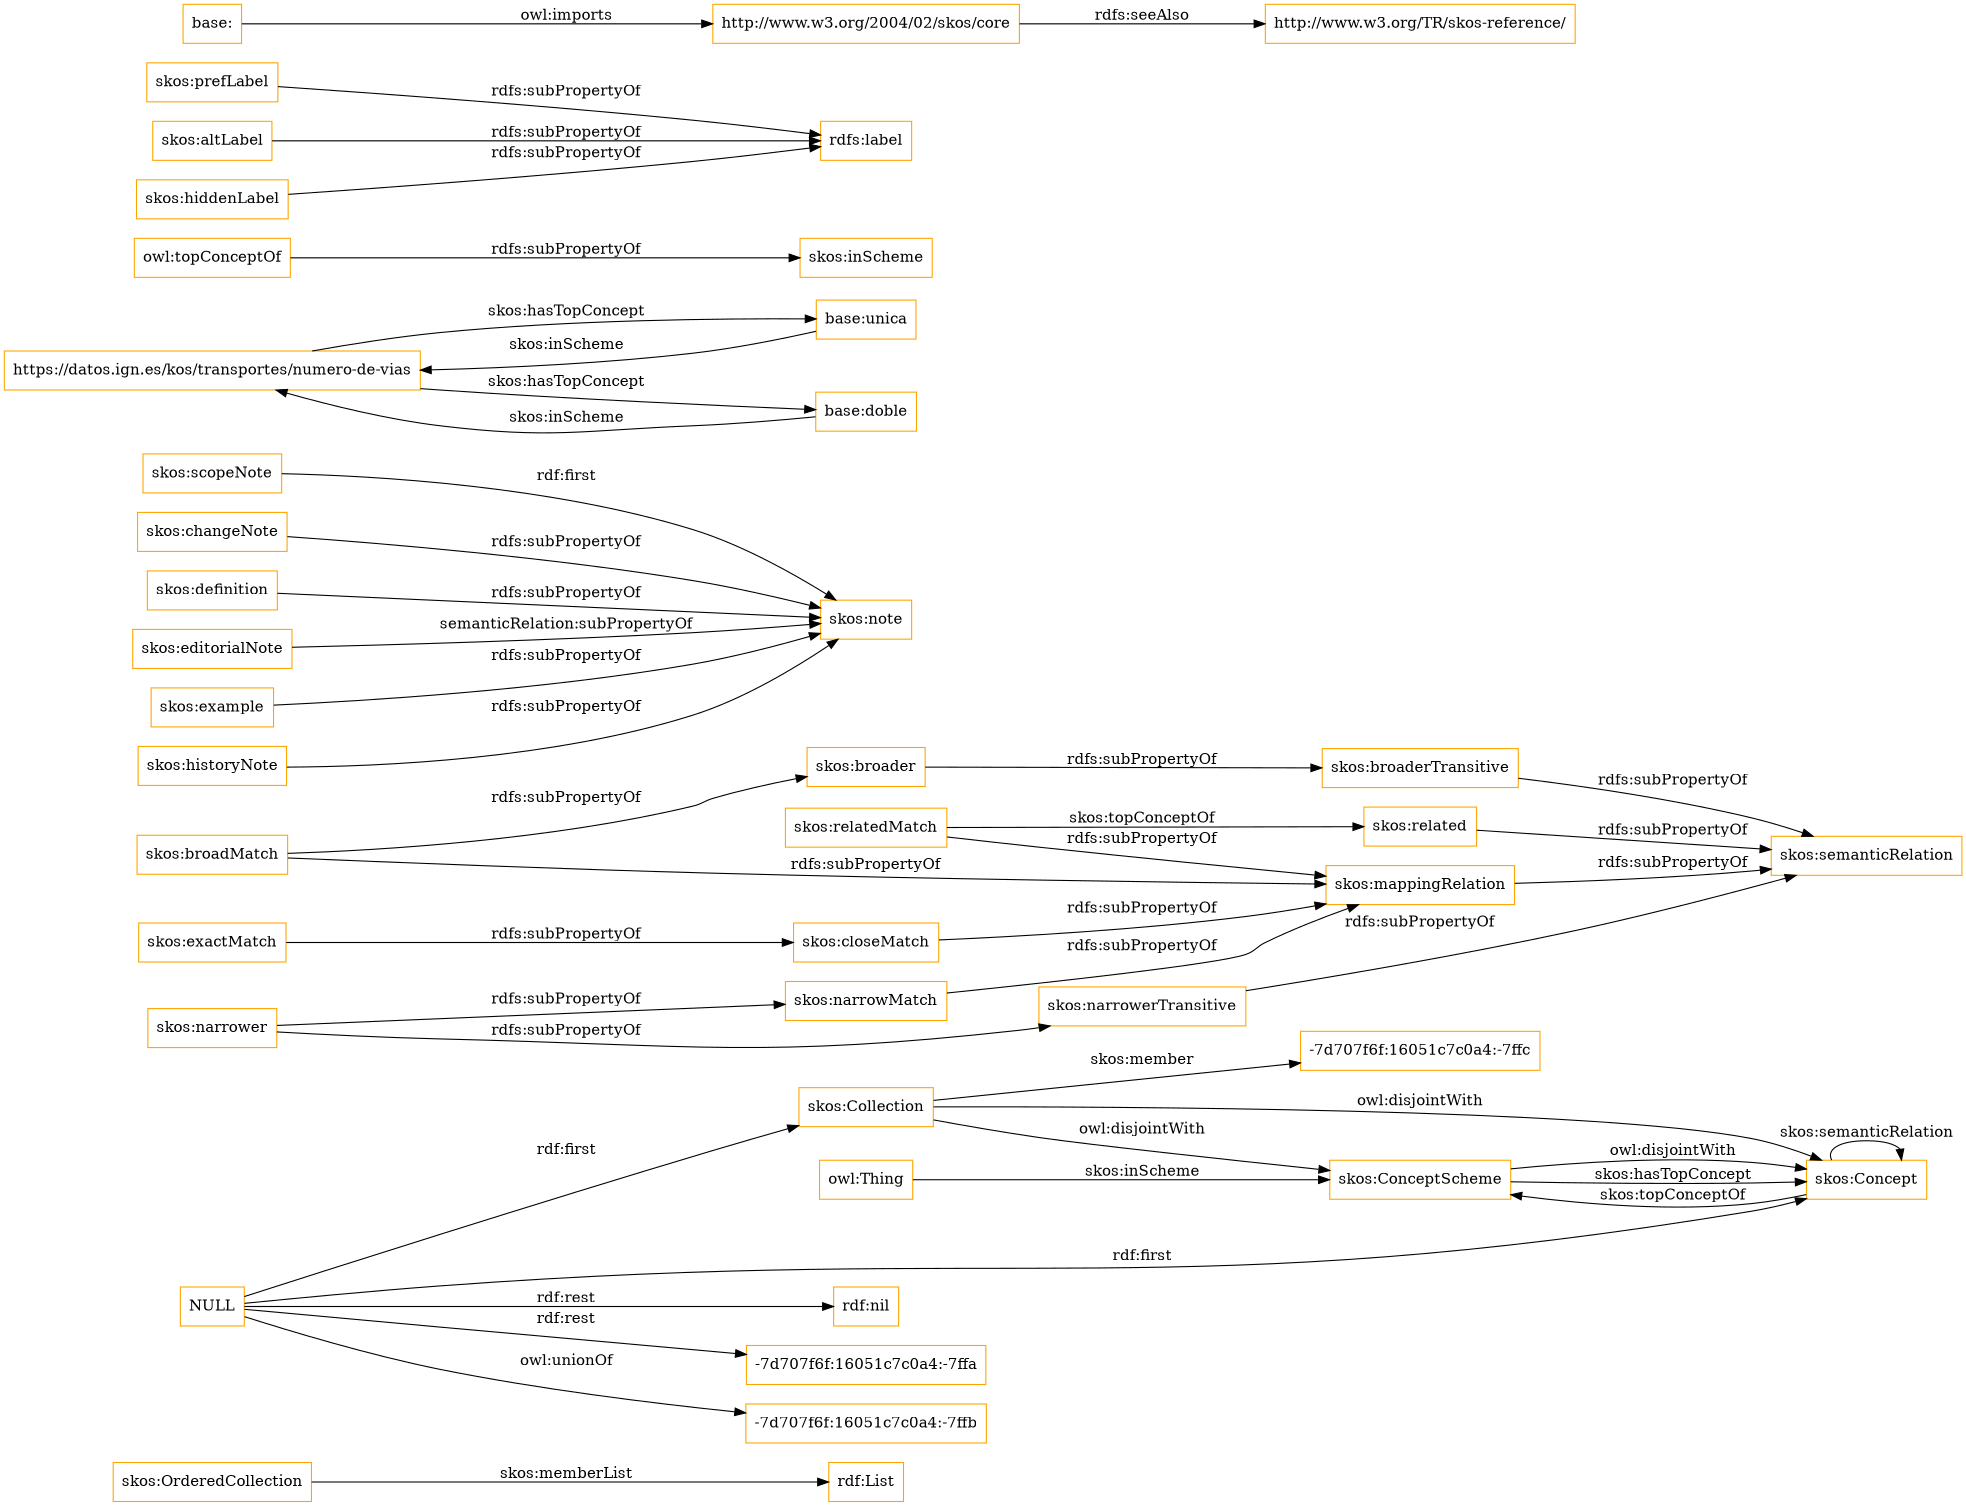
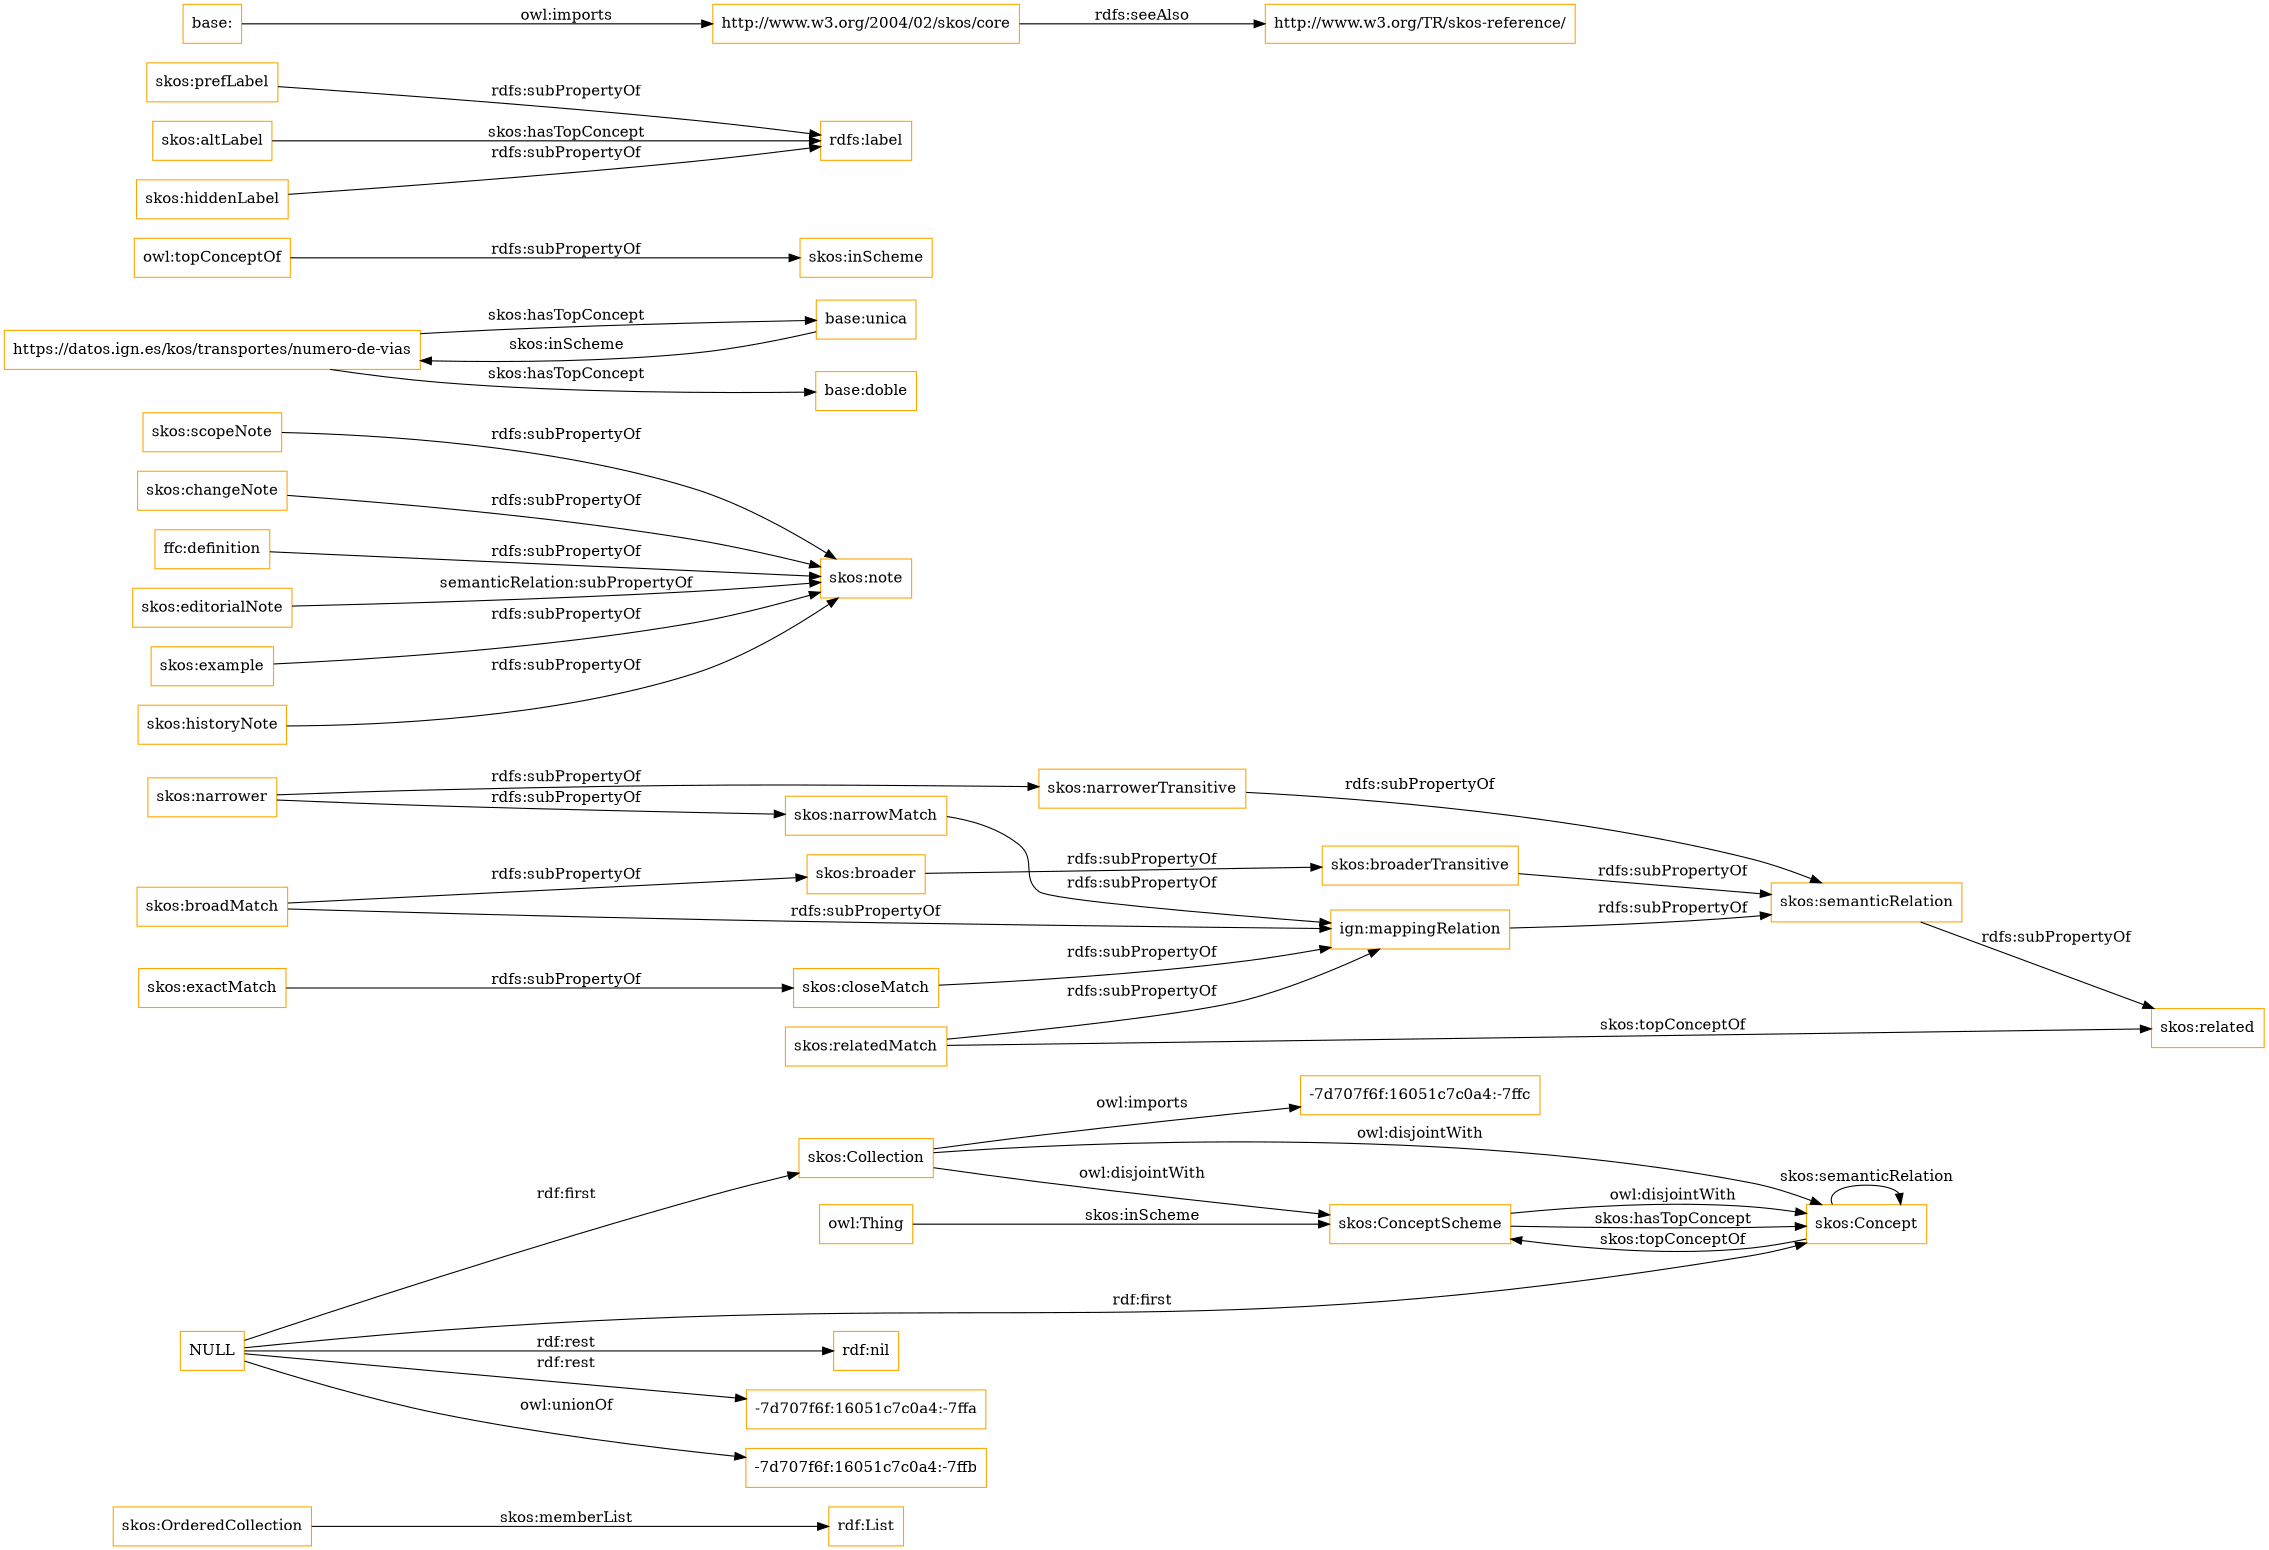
edge "skos:altLabel" -> "rdfs:label": label "rdfs:subPropertyOf" -> "skos:hasTopConcept"
edge "base:doble" -> "https://datos.ign.es/kos/transportes/numero-de-vias": removed, label "skos:inScheme"
edge "skos:scopeNote" -> "skos:note": label "rdf:first" -> "rdfs:subPropertyOf"
node "skos:definition": label "skos:definition" -> "ffc:definition"
edge "skos:related" -> "skos:semanticRelation": reversed
node "skos:mappingRelation": label "skos:mappingRelation" -> "ign:mappingRelation"
edge "skos:Collection" -> "-7d707f6f:16051c7c0a4:-7ffc": label "skos:member" -> "owl:imports"
